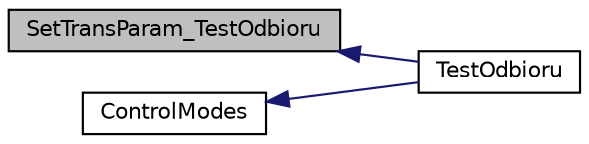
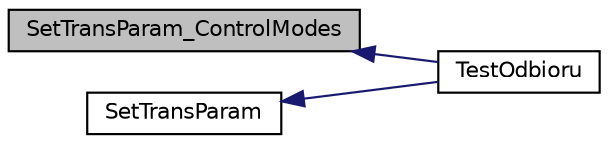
node "SetTransParam_TestOdbioru": label "SetTransParam_TestOdbioru" -> "SetTransParam_ControlModes"
node "ControlModes": label "ControlModes" -> "SetTransParam"
